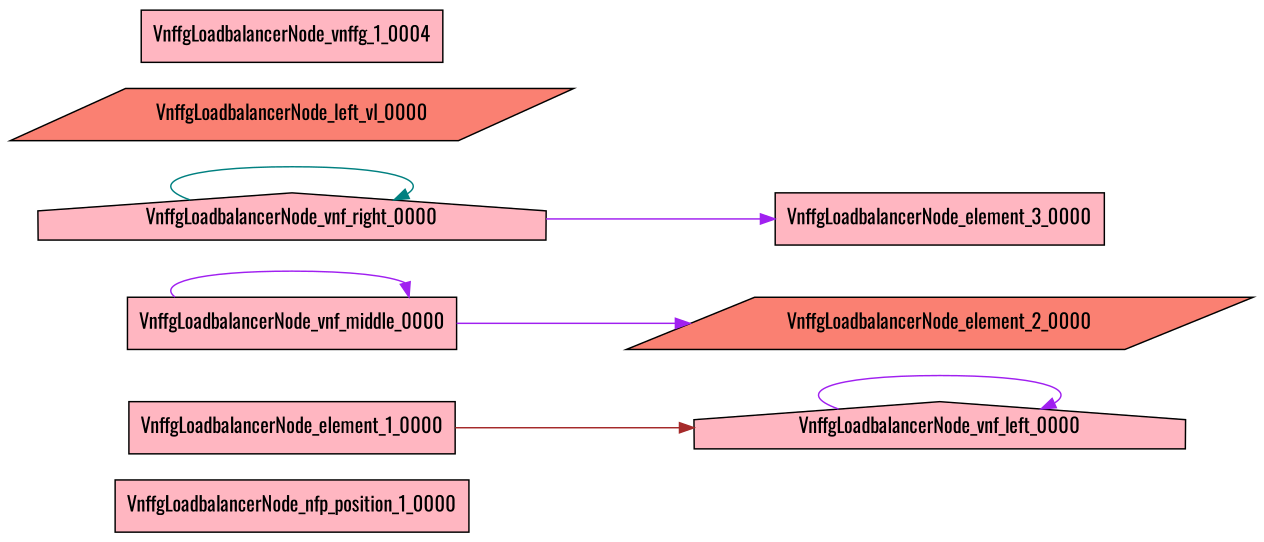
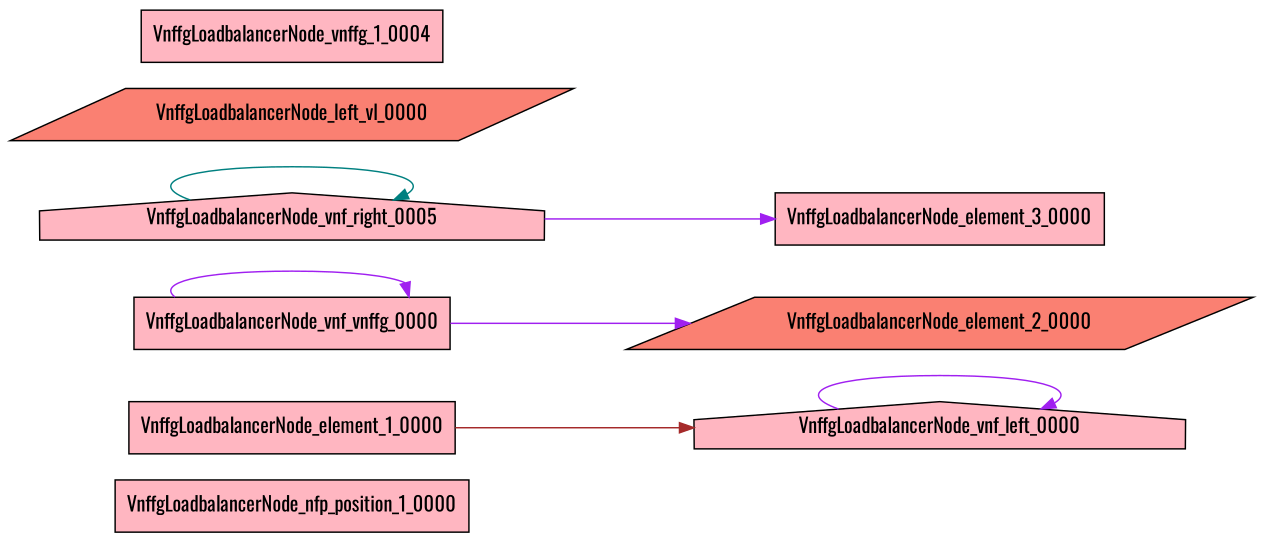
node "VnffgLoadbalancerNode_vnf_right_0000": label "VnffgLoadbalancerNode_vnf_right_0000" -> "VnffgLoadbalancerNode_vnf_right_0005"
node "VnffgLoadbalancerNode_vnf_middle_0000": label "VnffgLoadbalancerNode_vnf_middle_0000" -> "VnffgLoadbalancerNode_vnf_vnffg_0000"
